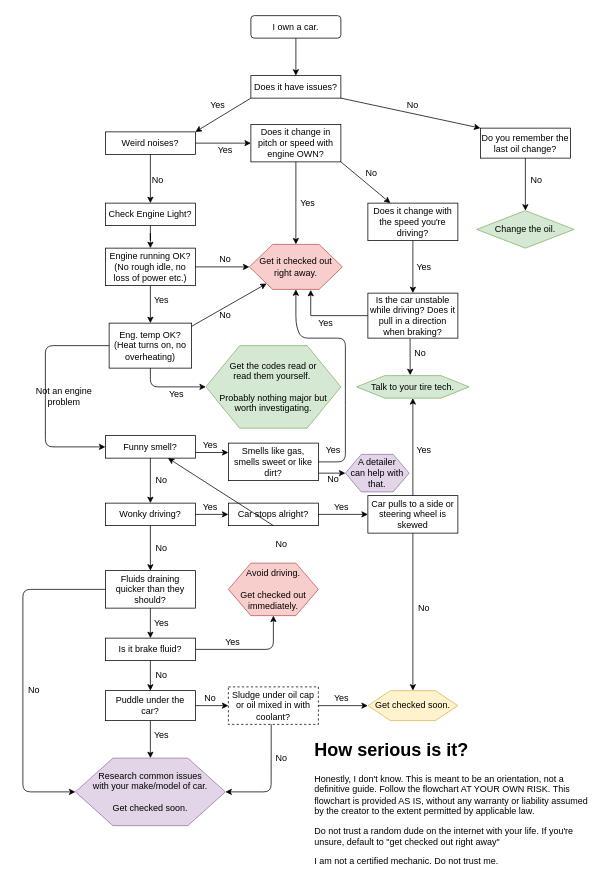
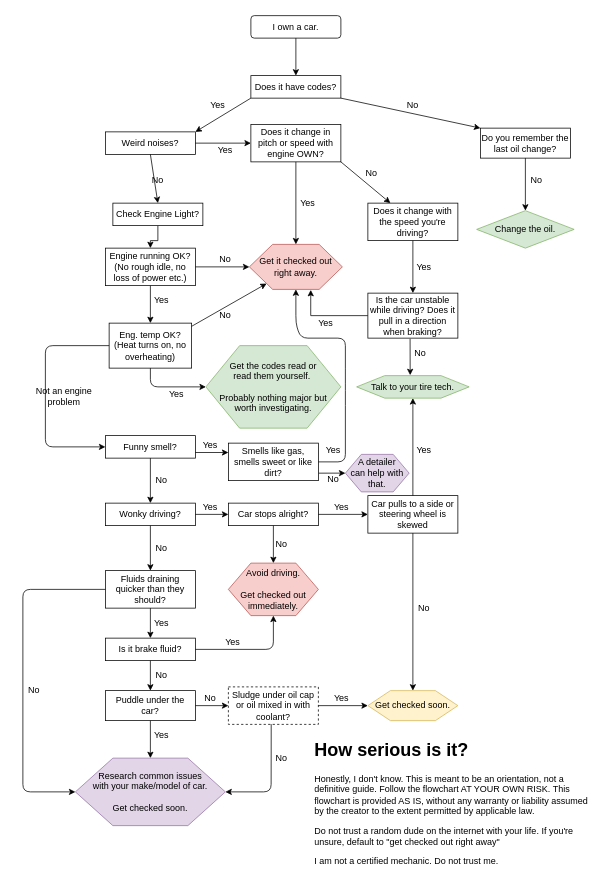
node "Does it have issues?": label "Does it have issues?" -> "Does it have codes?"
node "Check Engine Light?": moved (150, 214) -> (158, 214)
edge "Car stops alright?" -> "Funny smell?": now "Car stops alright?" -> "Avoid driving. Get checked out immediately."
